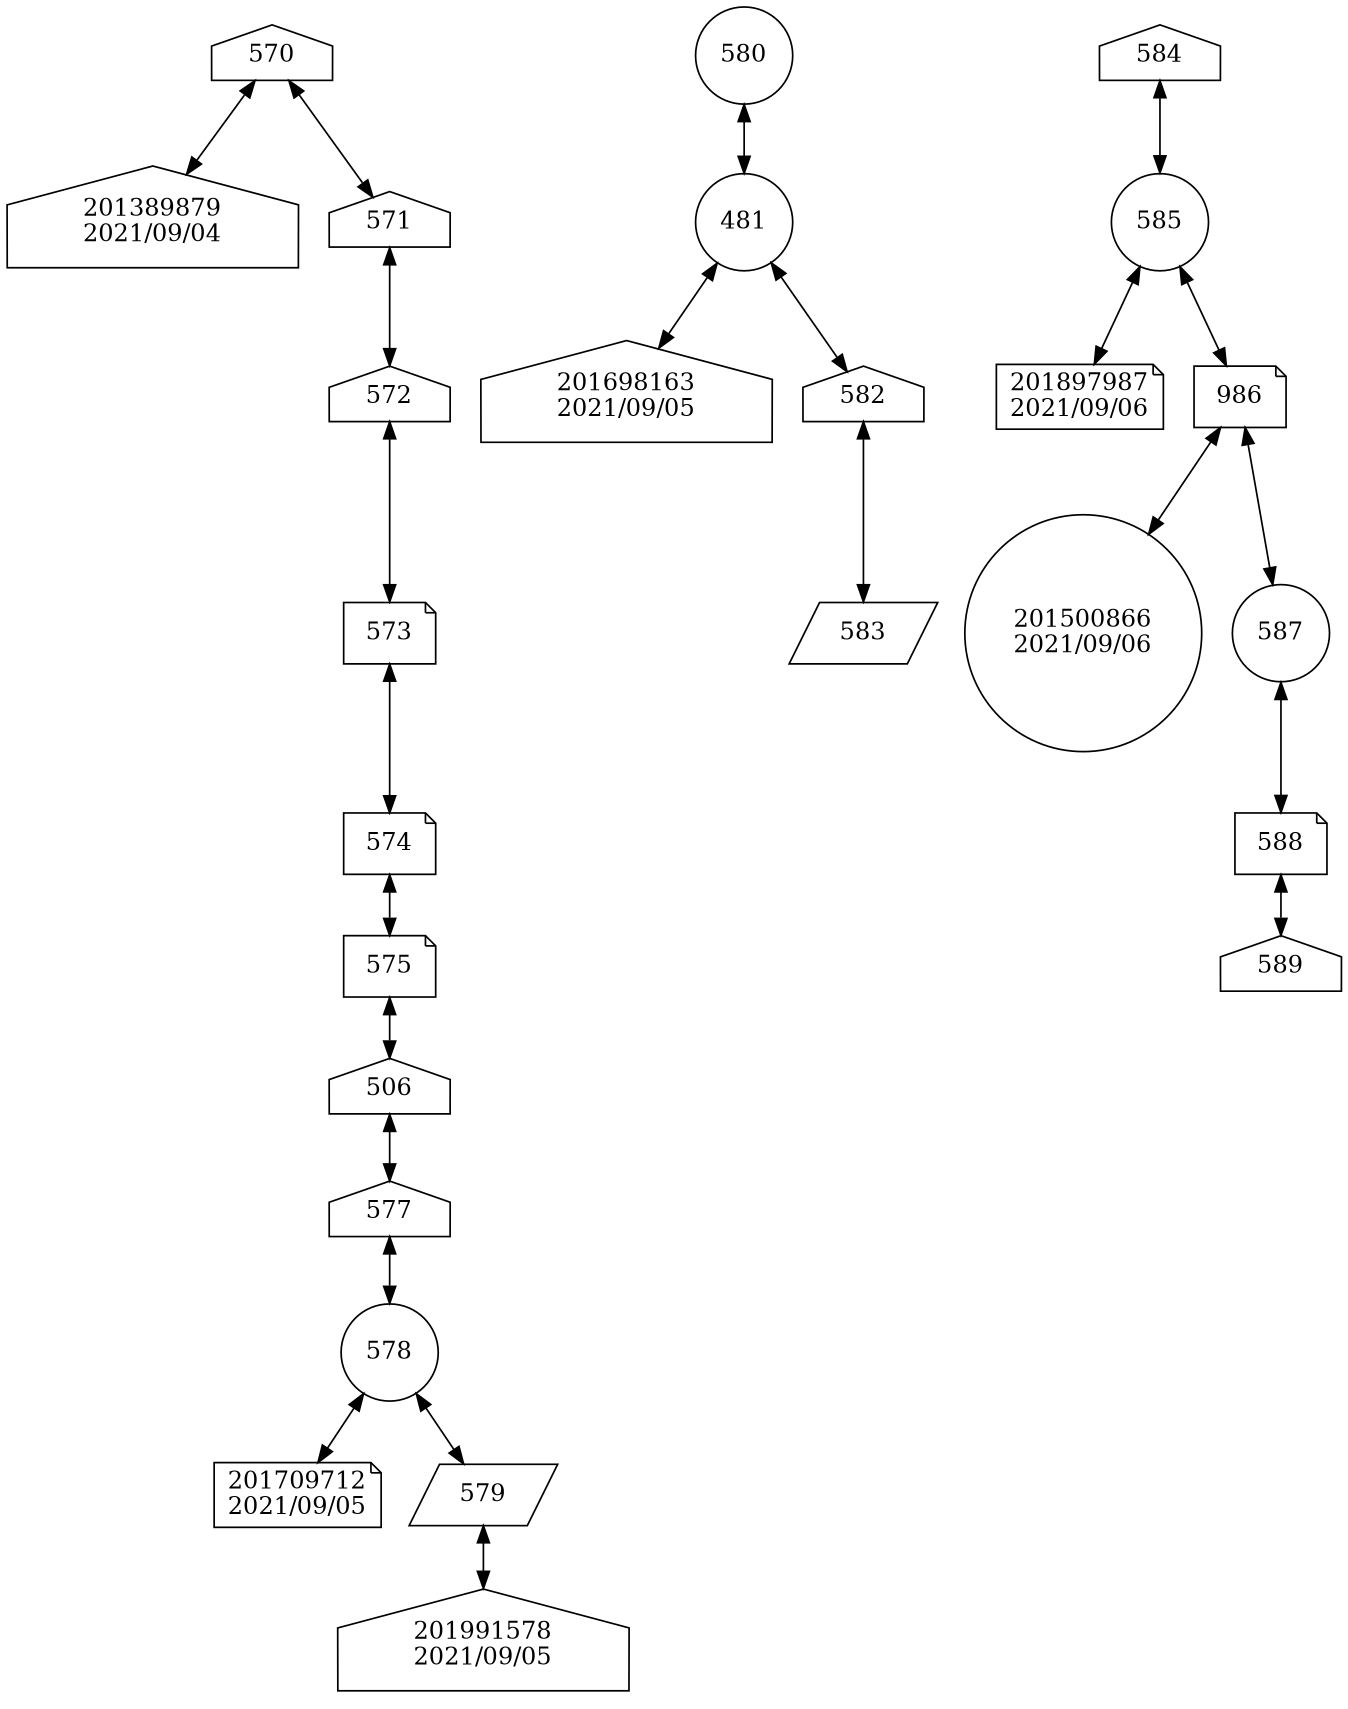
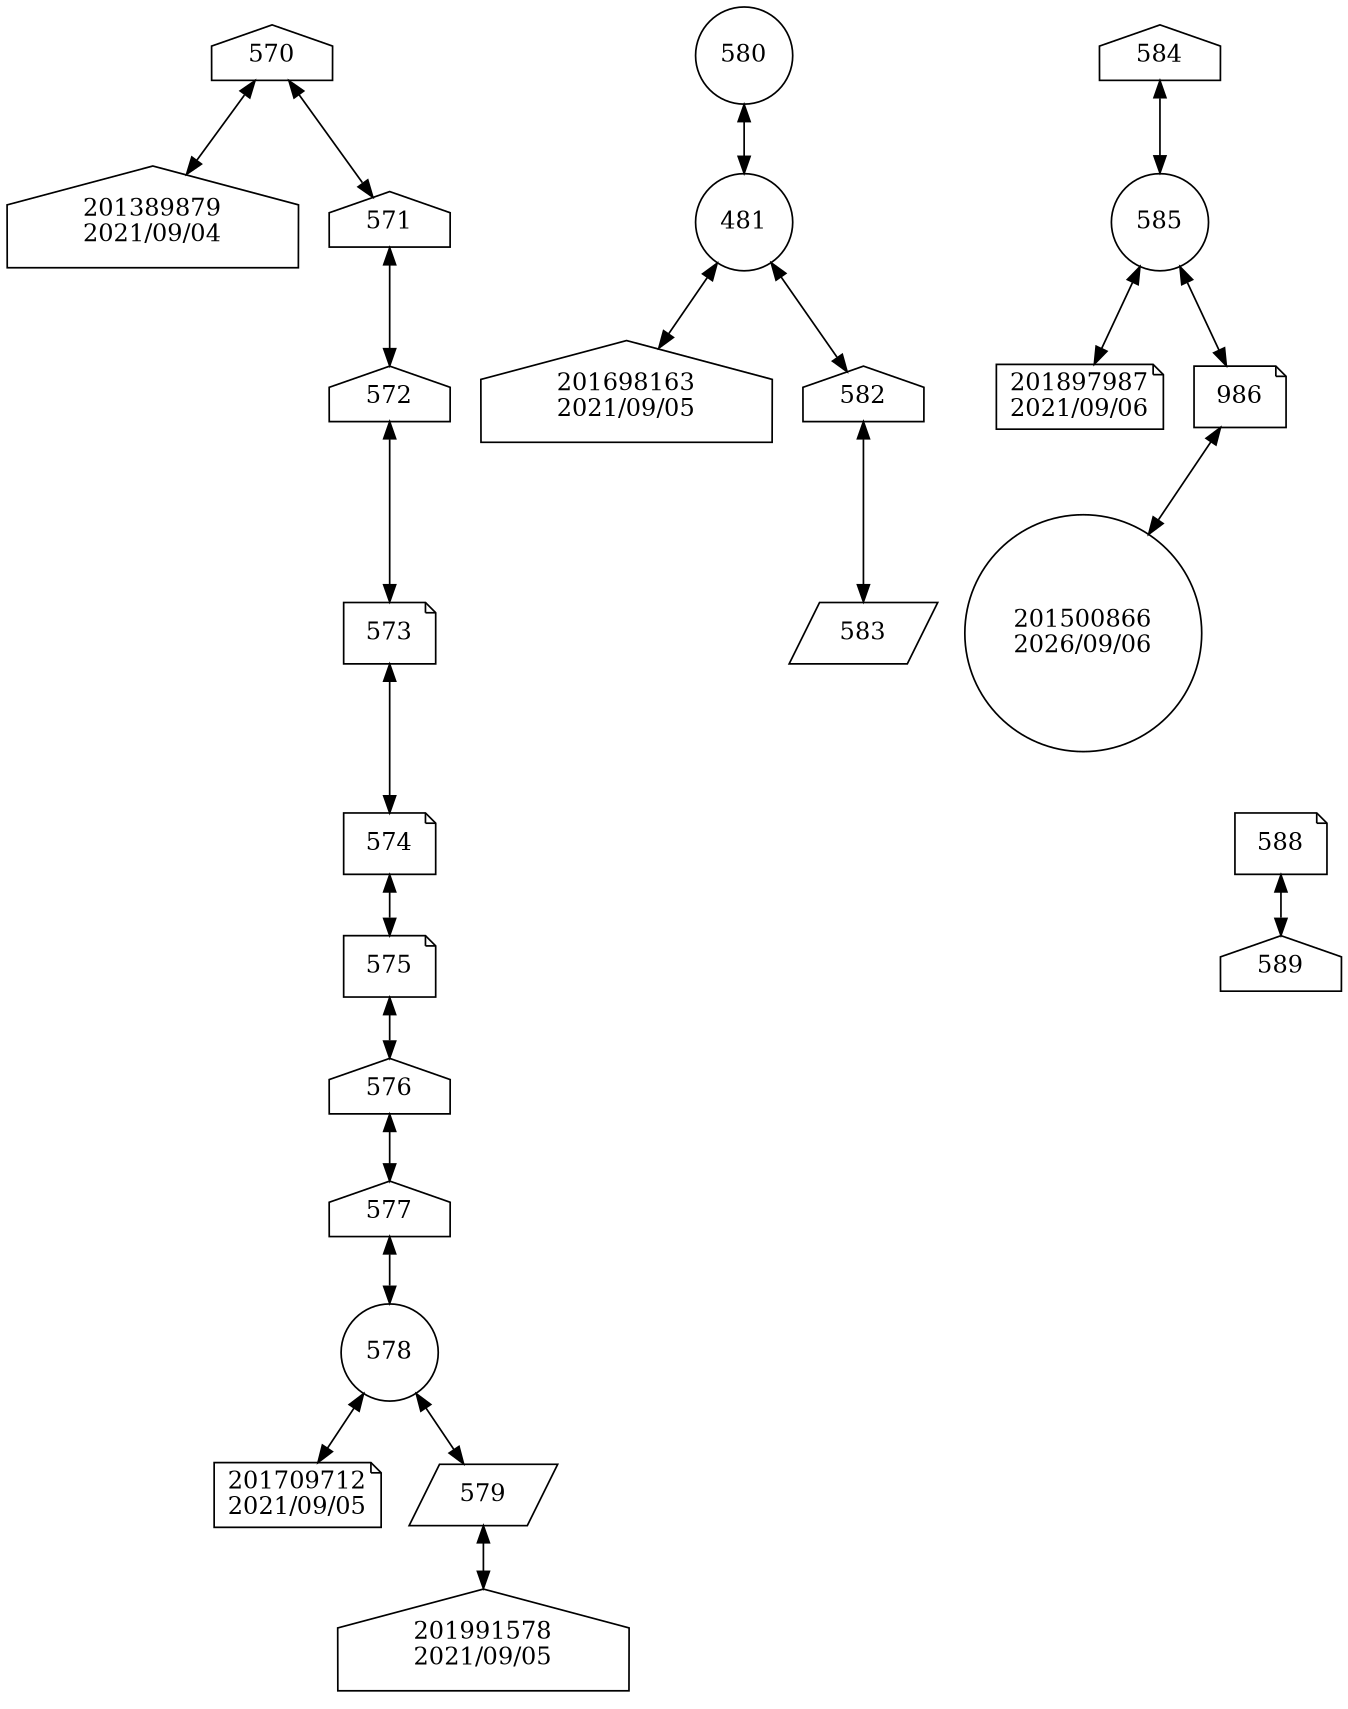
node "201500866 2021/09/06": label "201500866 2021/09/06" -> "201500866 2026/09/06"
node "587": removed
node "506": label "506" -> "576"
